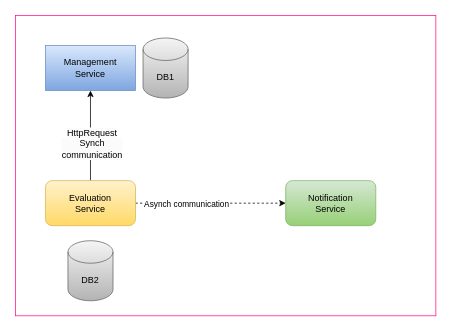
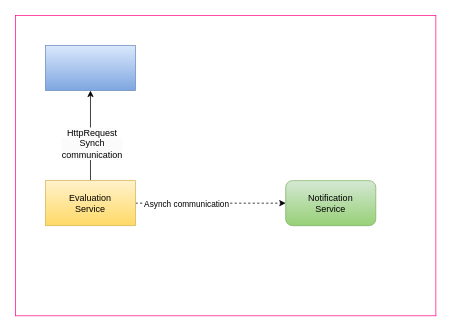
node "Management Service": removed
node "DB1": removed
node "Evaluation Service": shape rounded rectangle -> rectangle
node "DB2": removed
